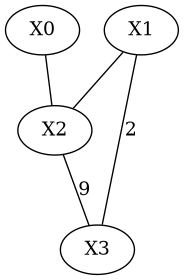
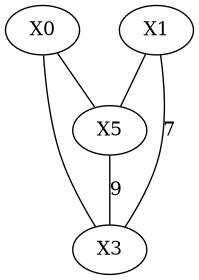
node "X2": label "X2" -> "X5"
edge "X1" -- "X3": label "2" -> "7"
edge "X0" -- "X3": added
